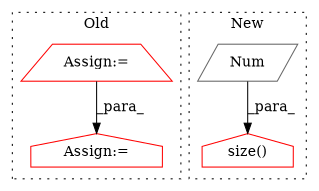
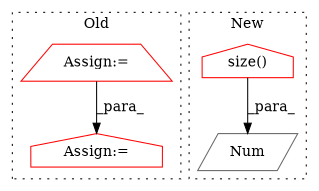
edge "Num" -> "size()": reversed
